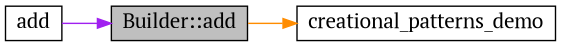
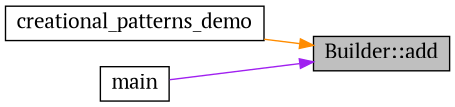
node "add": label "add" -> "main"
edge "Builder::add" -> "creational_patterns_demo": reversed
